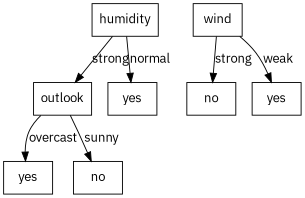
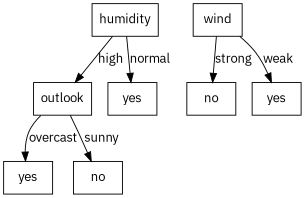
edge "humidity" -> "outlook": label "strong" -> "high"
